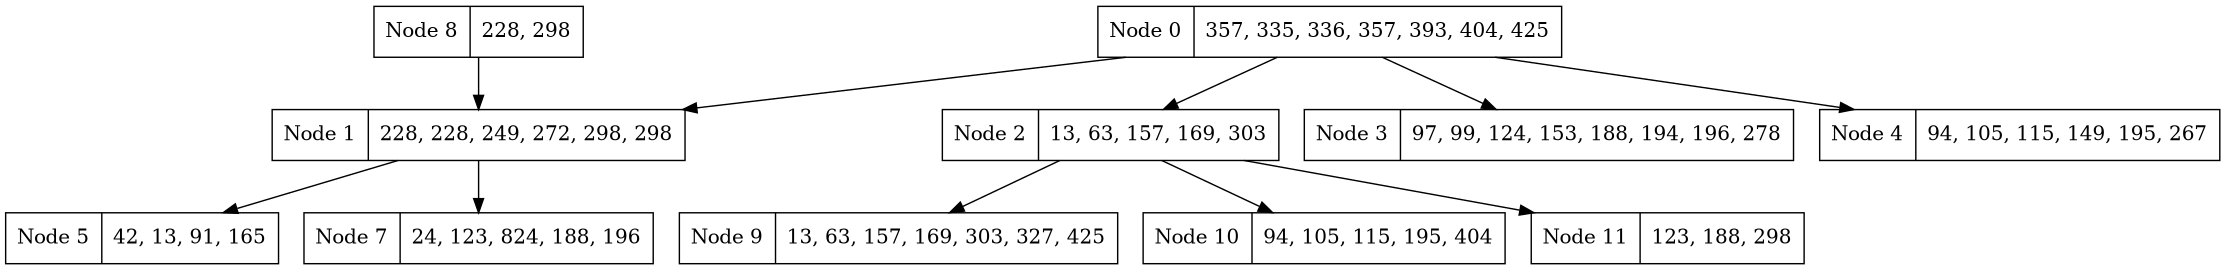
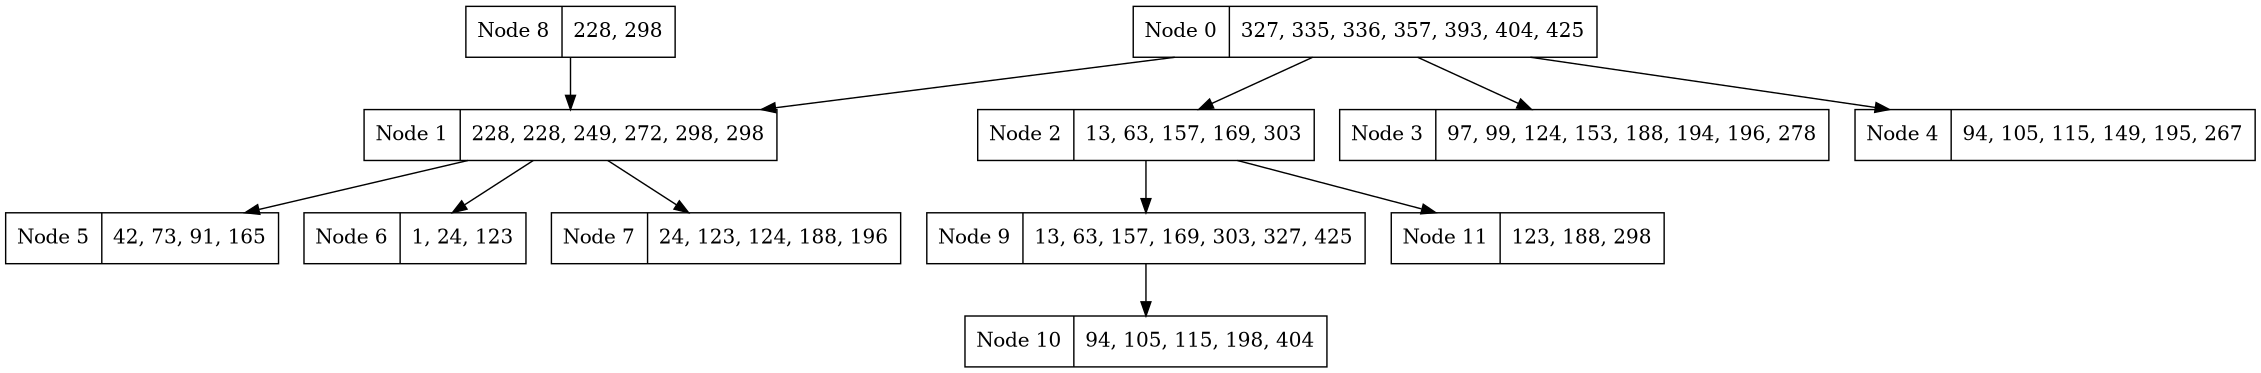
node "Node 0": text "357, 335, 336, 357, 393, 404, 425" -> "327, 335, 336, 357, 393, 404, 425"
edge "Node 2" -> "Node 10": now "Node 9" -> "Node 10"
node "Node 5": text "42, 13, 91, 165" -> "42, 73, 91, 165"
node "Node 6": added
node "Node 7": text "24, 123, 824, 188, 196" -> "24, 123, 124, 188, 196"
node "Node 10": text "94, 105, 115, 195, 404" -> "94, 105, 115, 198, 404"
